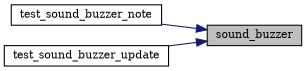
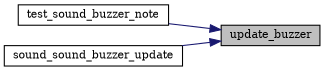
node "sound_buzzer": label "sound_buzzer" -> "update_buzzer"
node "test_sound_buzzer_update": label "test_sound_buzzer_update" -> "sound_sound_buzzer_update"
